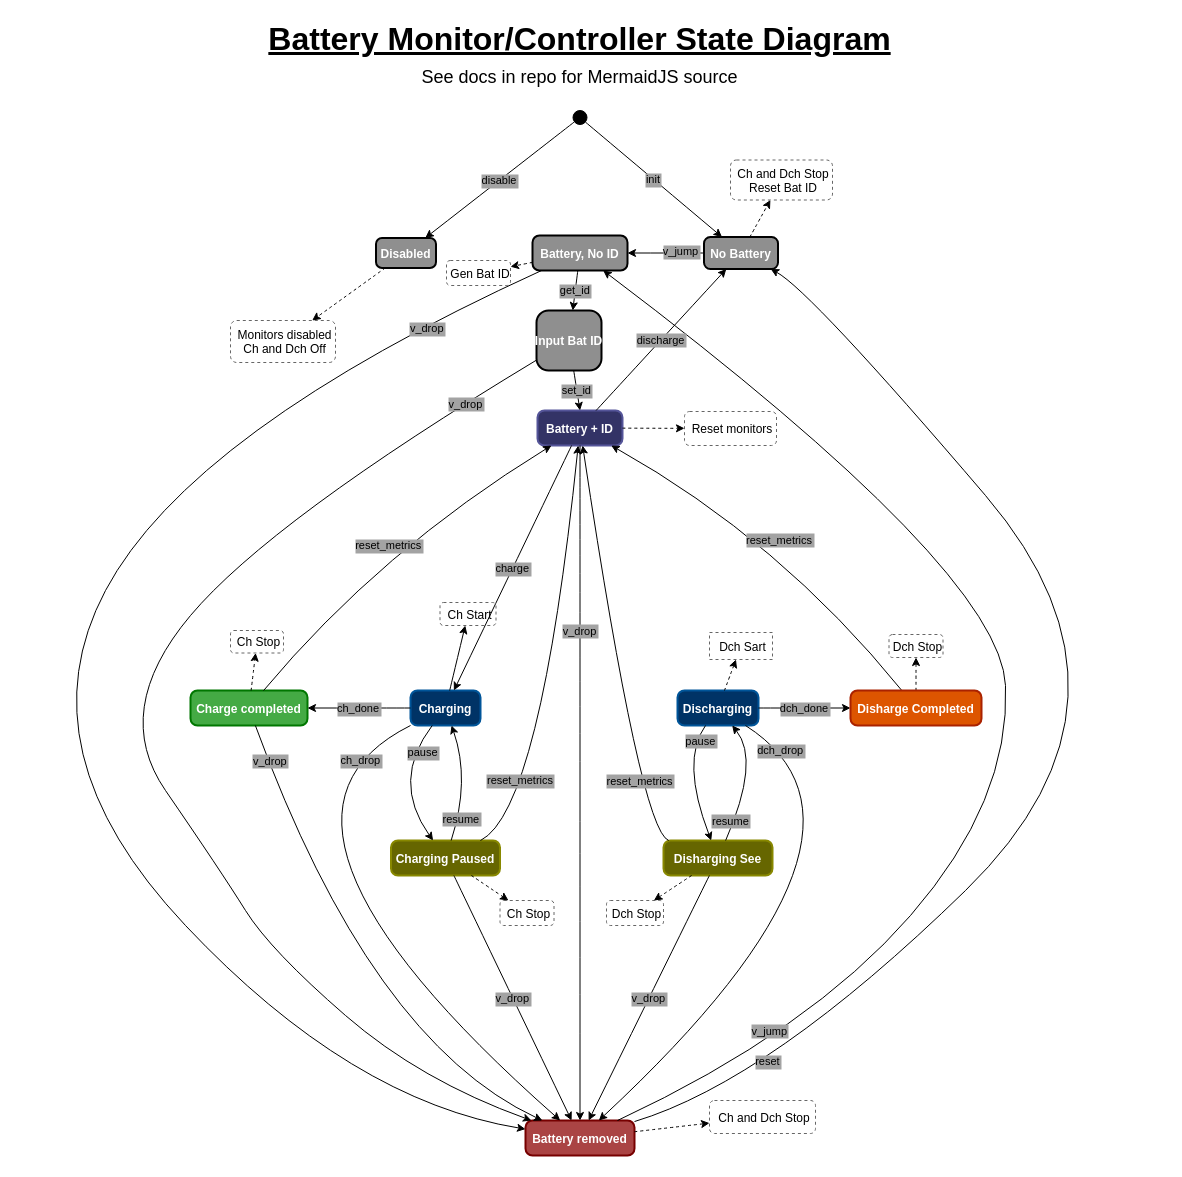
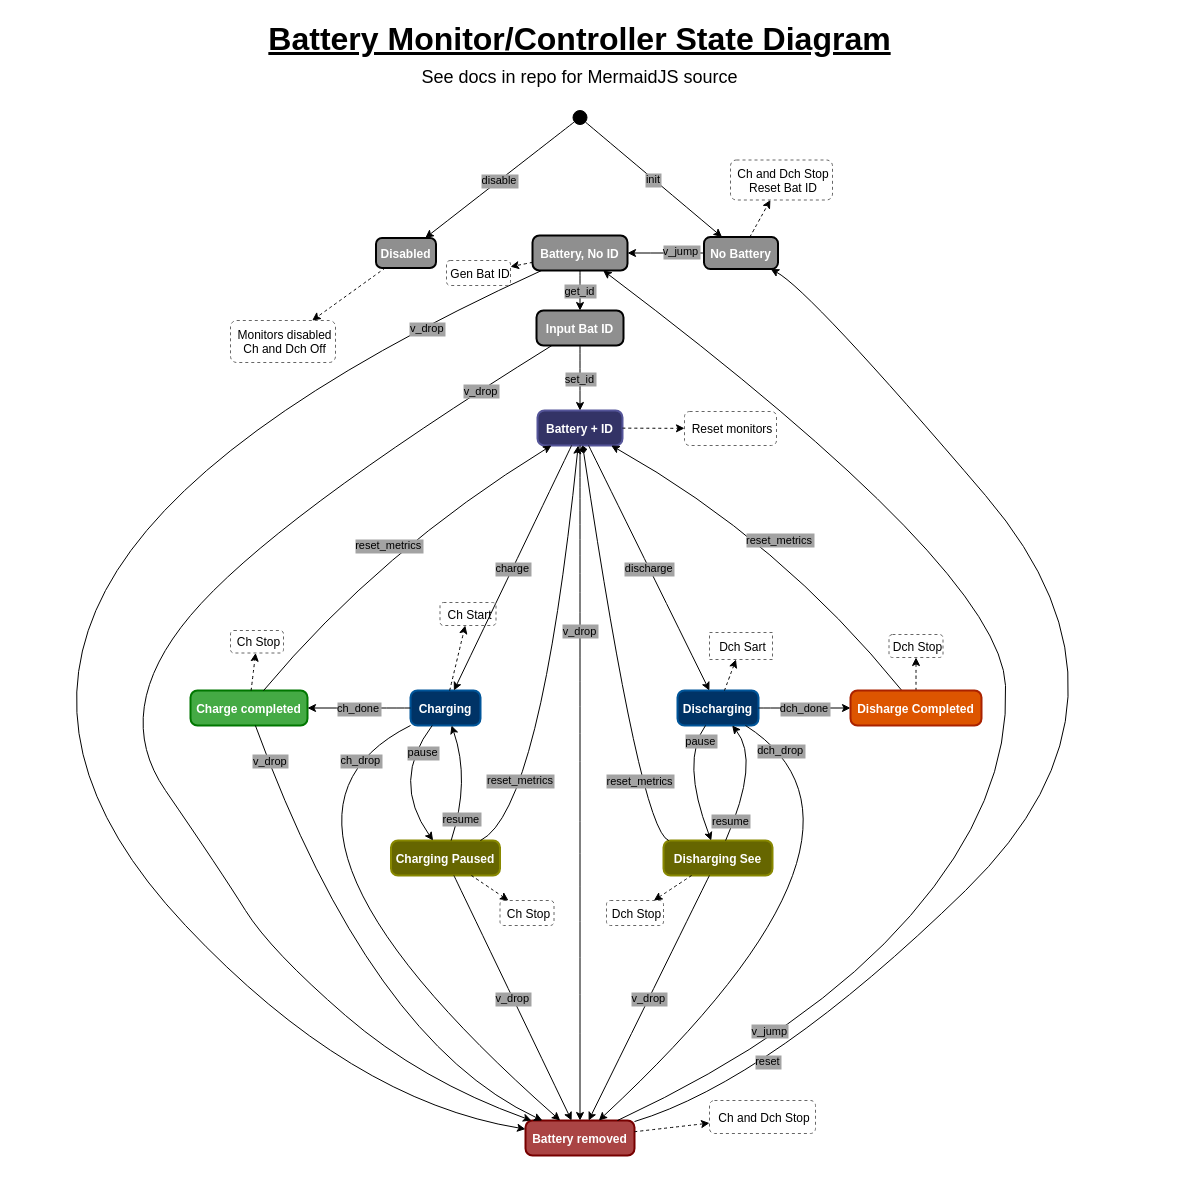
node "Input Bat ID": size 65x60 -> 87x35
edge "Battery + ID" -> "No Battery": now "Battery + ID" -> "Discharging"
edge "Disharging See" -> "Battery + ID": arrowhead classic -> diamond
edge "Charging" -> "Ch Start": style solid -> dashed
